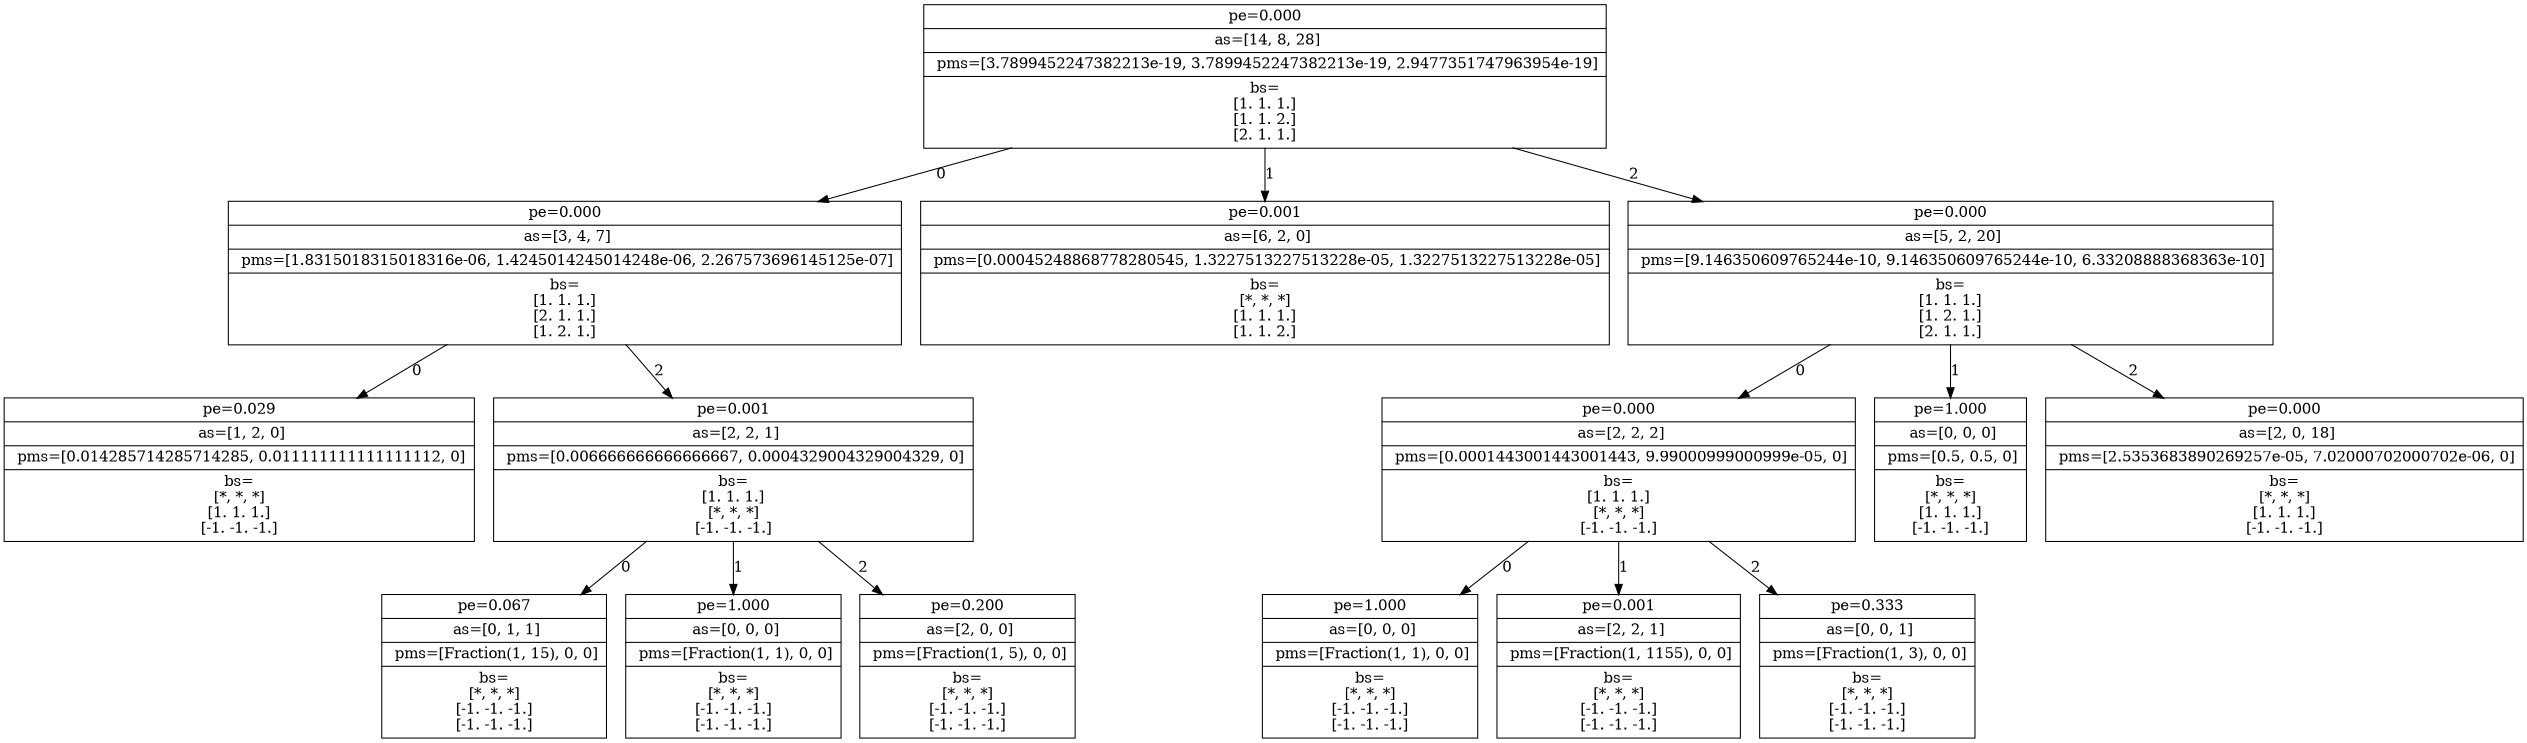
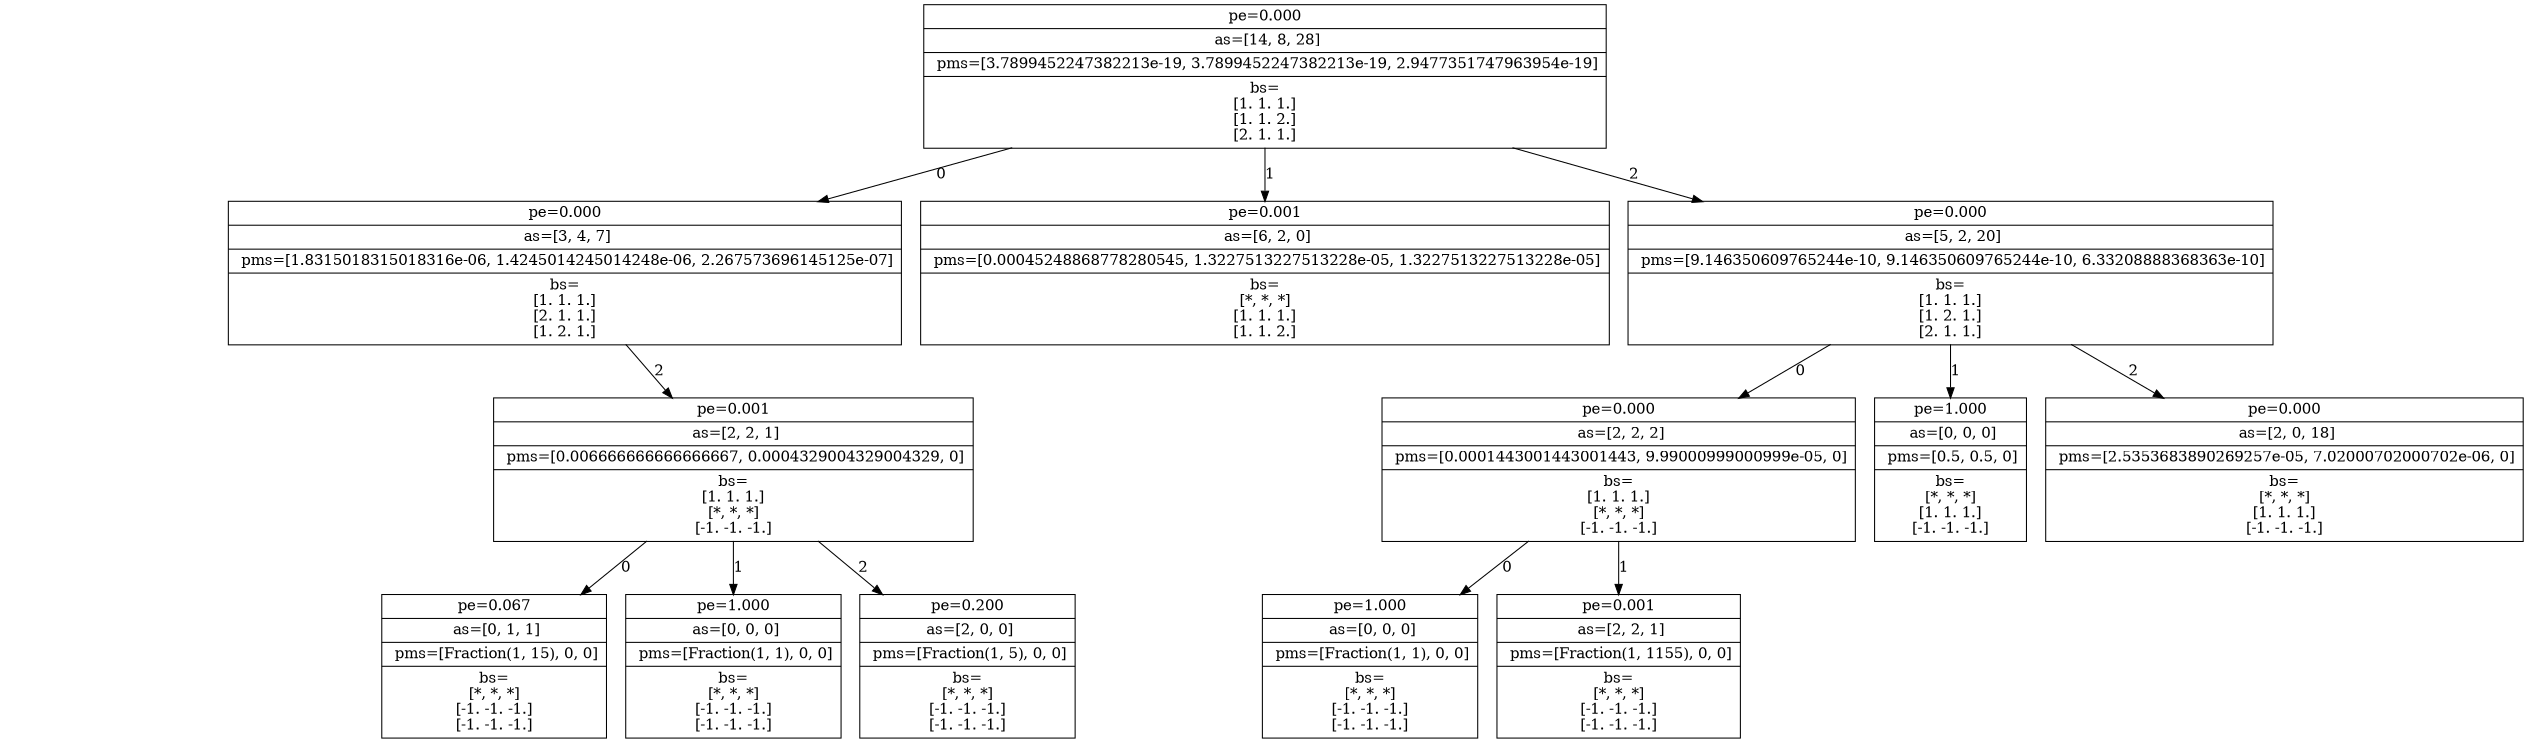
node "pe=0.029": removed
node "pe=0.333": removed
